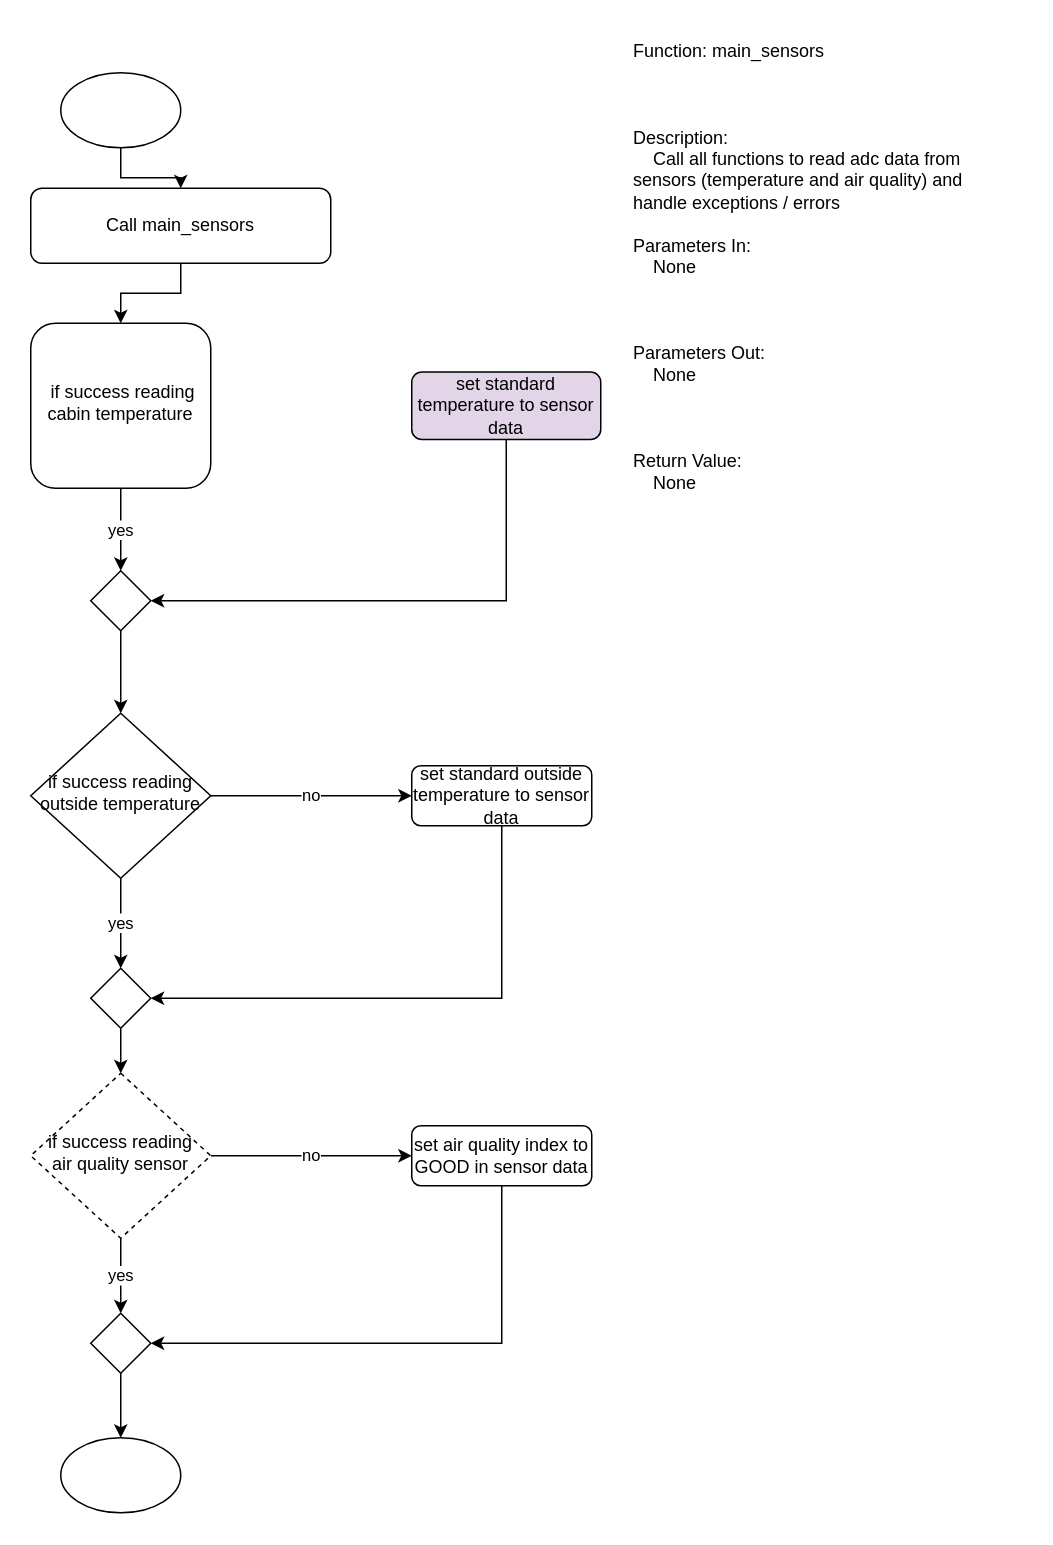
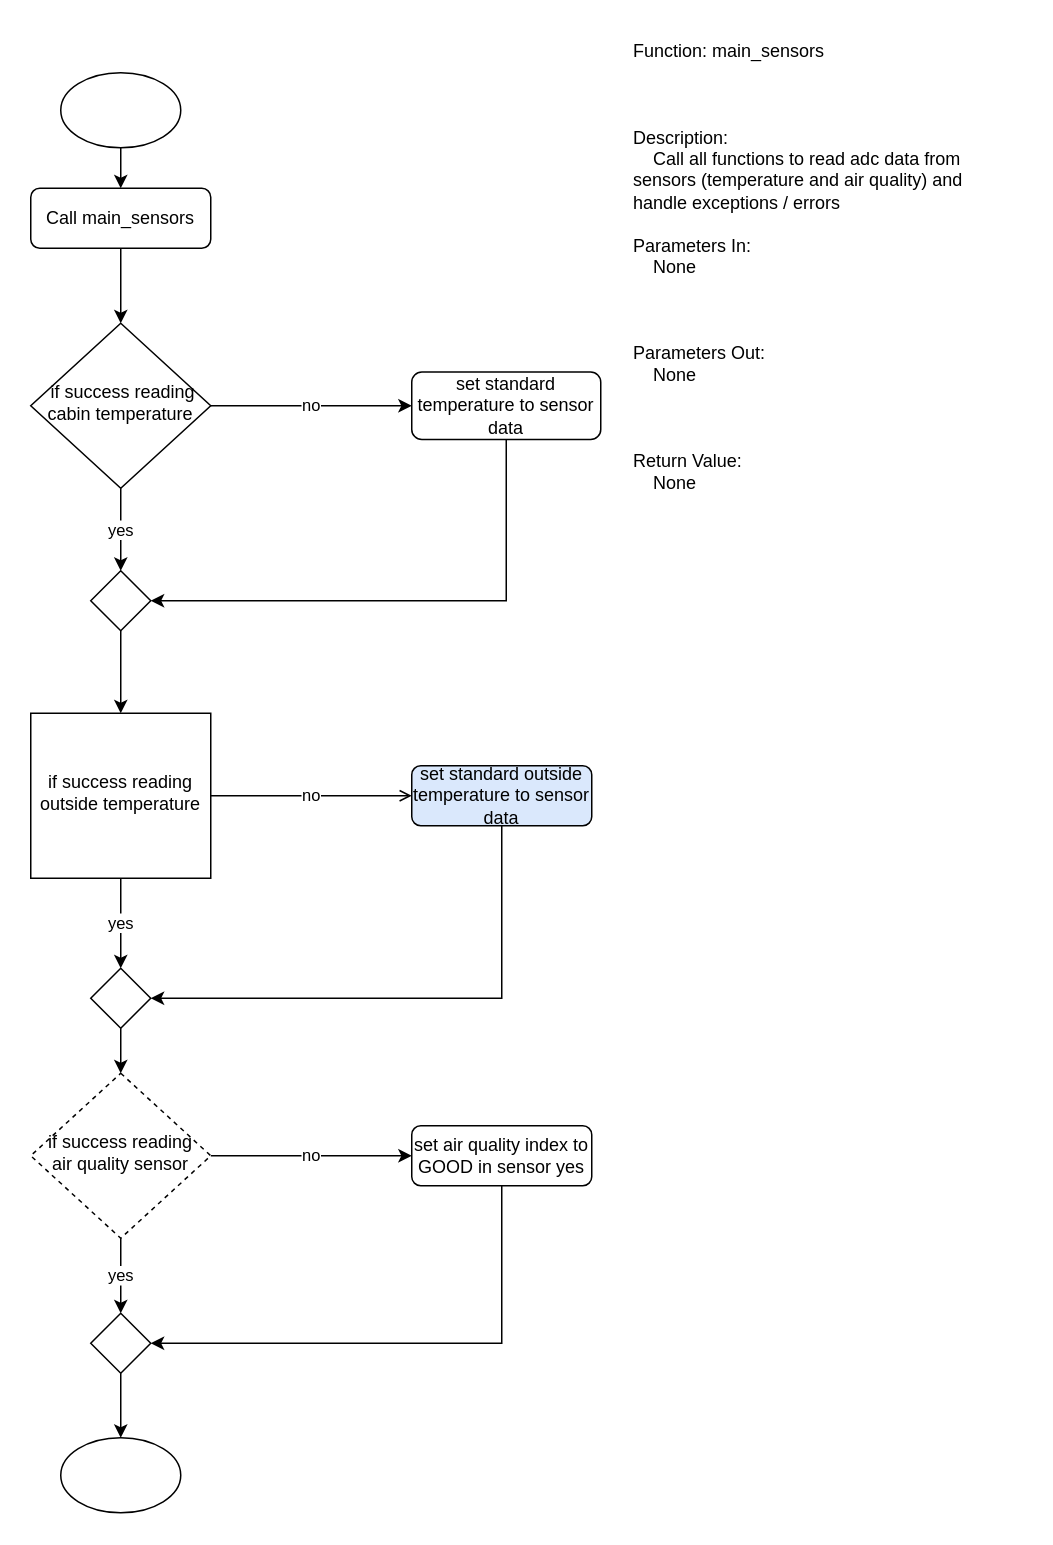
node "Call main_sensors": size 300x75 -> 180x60
node "if success reading cabin temperature": shape rounded rectangle -> diamond
edge "if success reading cabin temperature" -> "set standard temperature to sensor data": added, label "no"
node "set standard temperature to sensor data": fillcolor #e1d5e7 -> #ffffff
node "if success reading outside temperature": shape diamond -> rectangle
edge "if success reading outside temperature" -> "set standard outside temperature to sensor data": arrowhead classic -> open
node "set standard outside temperature to sensor data": fillcolor #ffffff -> #dae8fc
node "set air quality index to GOOD in sensor data": label "set air quality index to GOOD in sensor data" -> "set air quality index to GOOD in sensor yes"
